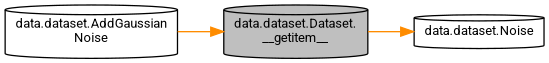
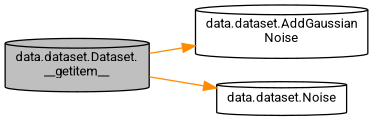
edge "data.dataset.AddGaussian Noise" -> "data.dataset.Dataset. __getitem__": reversed
